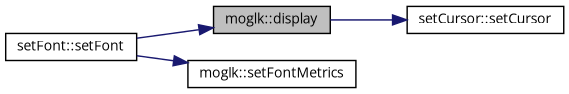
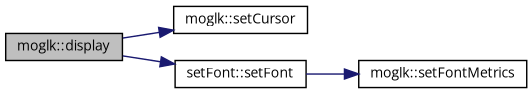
node "setCursor::setCursor": label "setCursor::setCursor" -> "moglk::setCursor"
edge "setFont::setFont" -> "moglk::display": reversed
